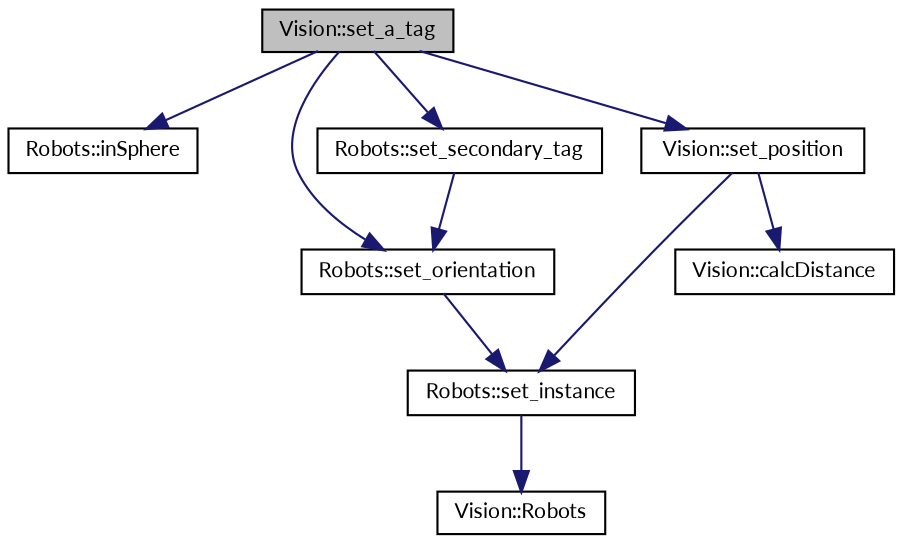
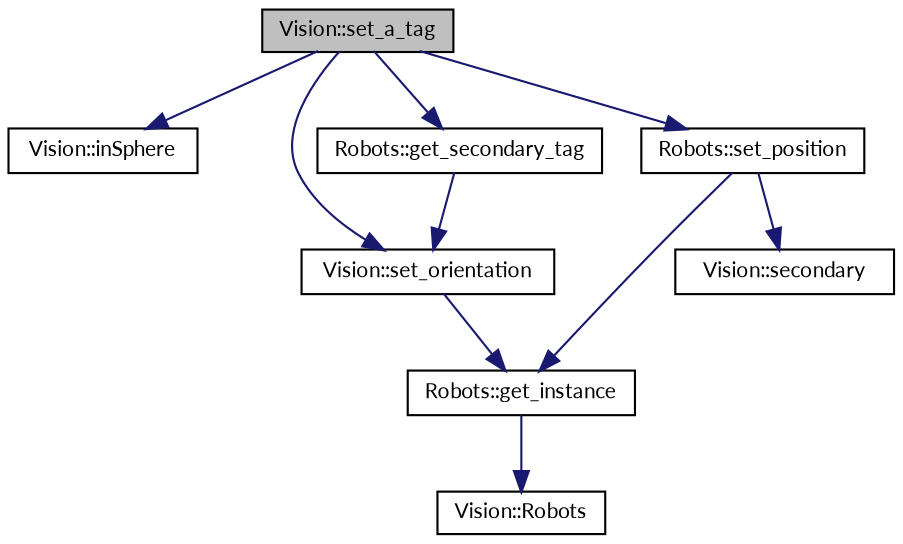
node "Robots::inSphere": label "Robots::inSphere" -> "Vision::inSphere"
node "Robots::set_secondary_tag": label "Robots::set_secondary_tag" -> "Robots::get_secondary_tag"
node "Vision::set_position": label "Vision::set_position" -> "Robots::set_position"
node "Robots::set_orientation": label "Robots::set_orientation" -> "Vision::set_orientation"
node "Vision::calcDistance": label "Vision::calcDistance" -> "Vision::secondary"
node "Robots::set_instance": label "Robots::set_instance" -> "Robots::get_instance"
